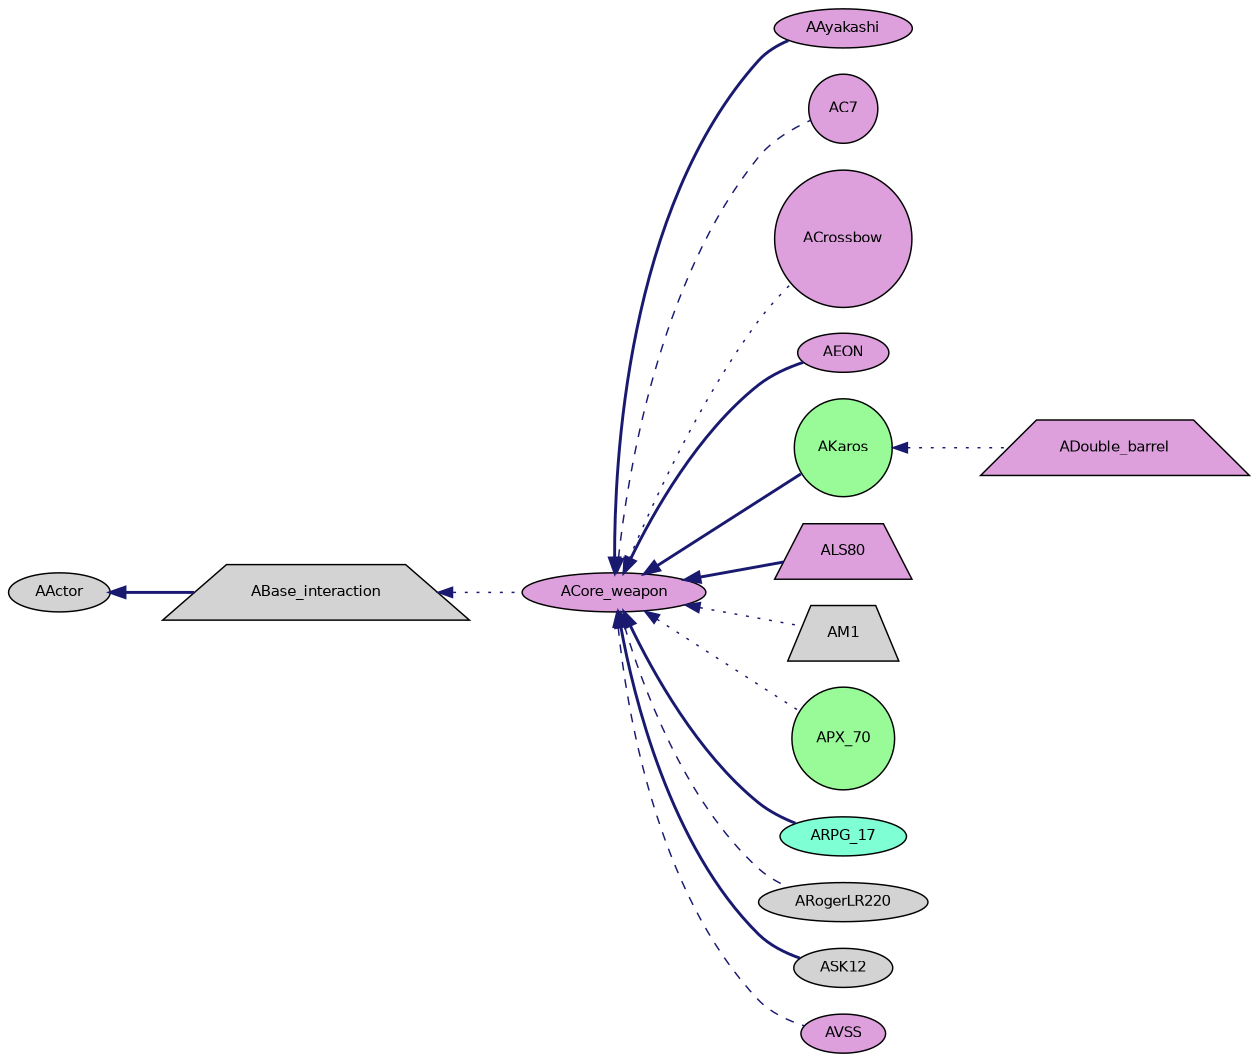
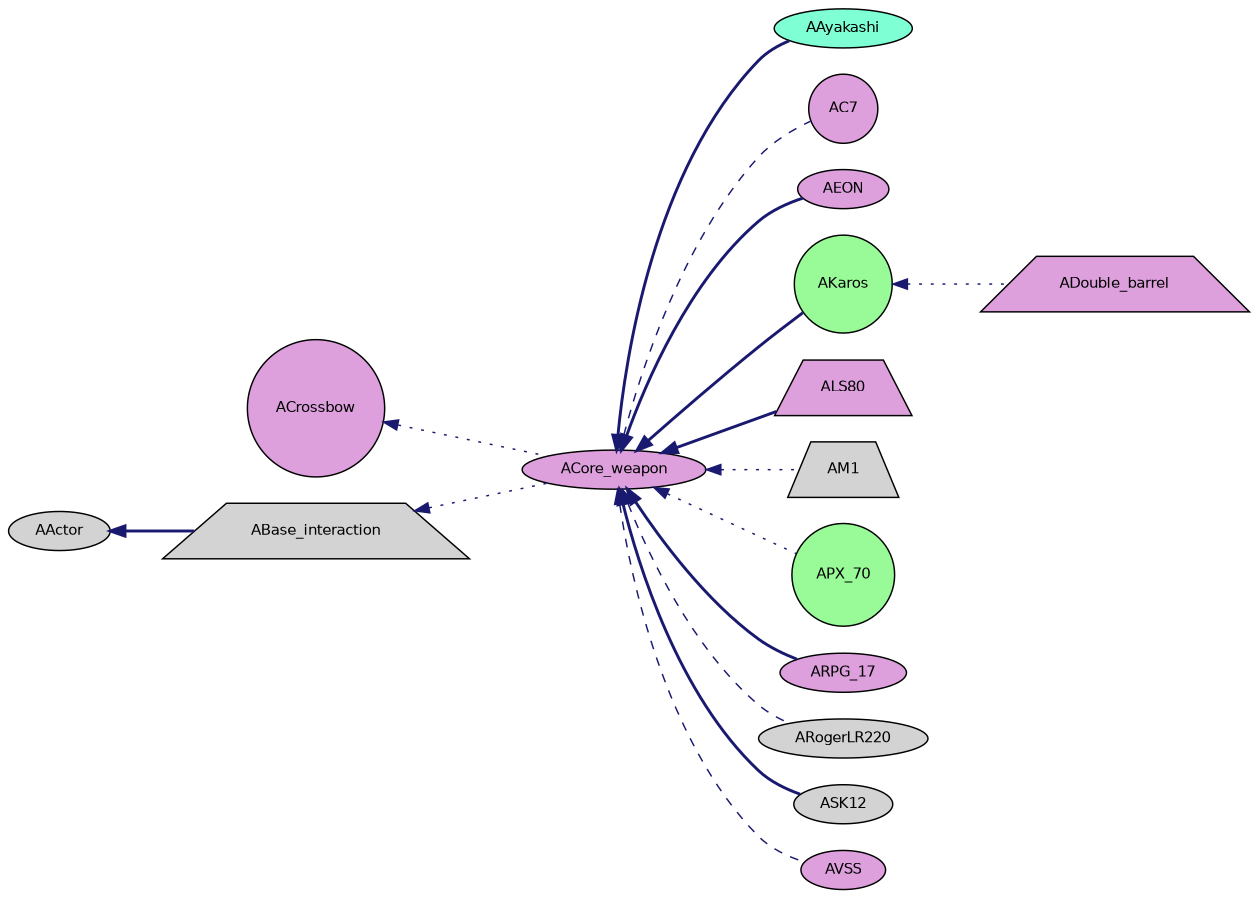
node "AAyakashi": fillcolor plum -> aquamarine
edge "ACrossbow" -> "ACore_weapon": reversed
node "ARPG_17": fillcolor aquamarine -> plum
